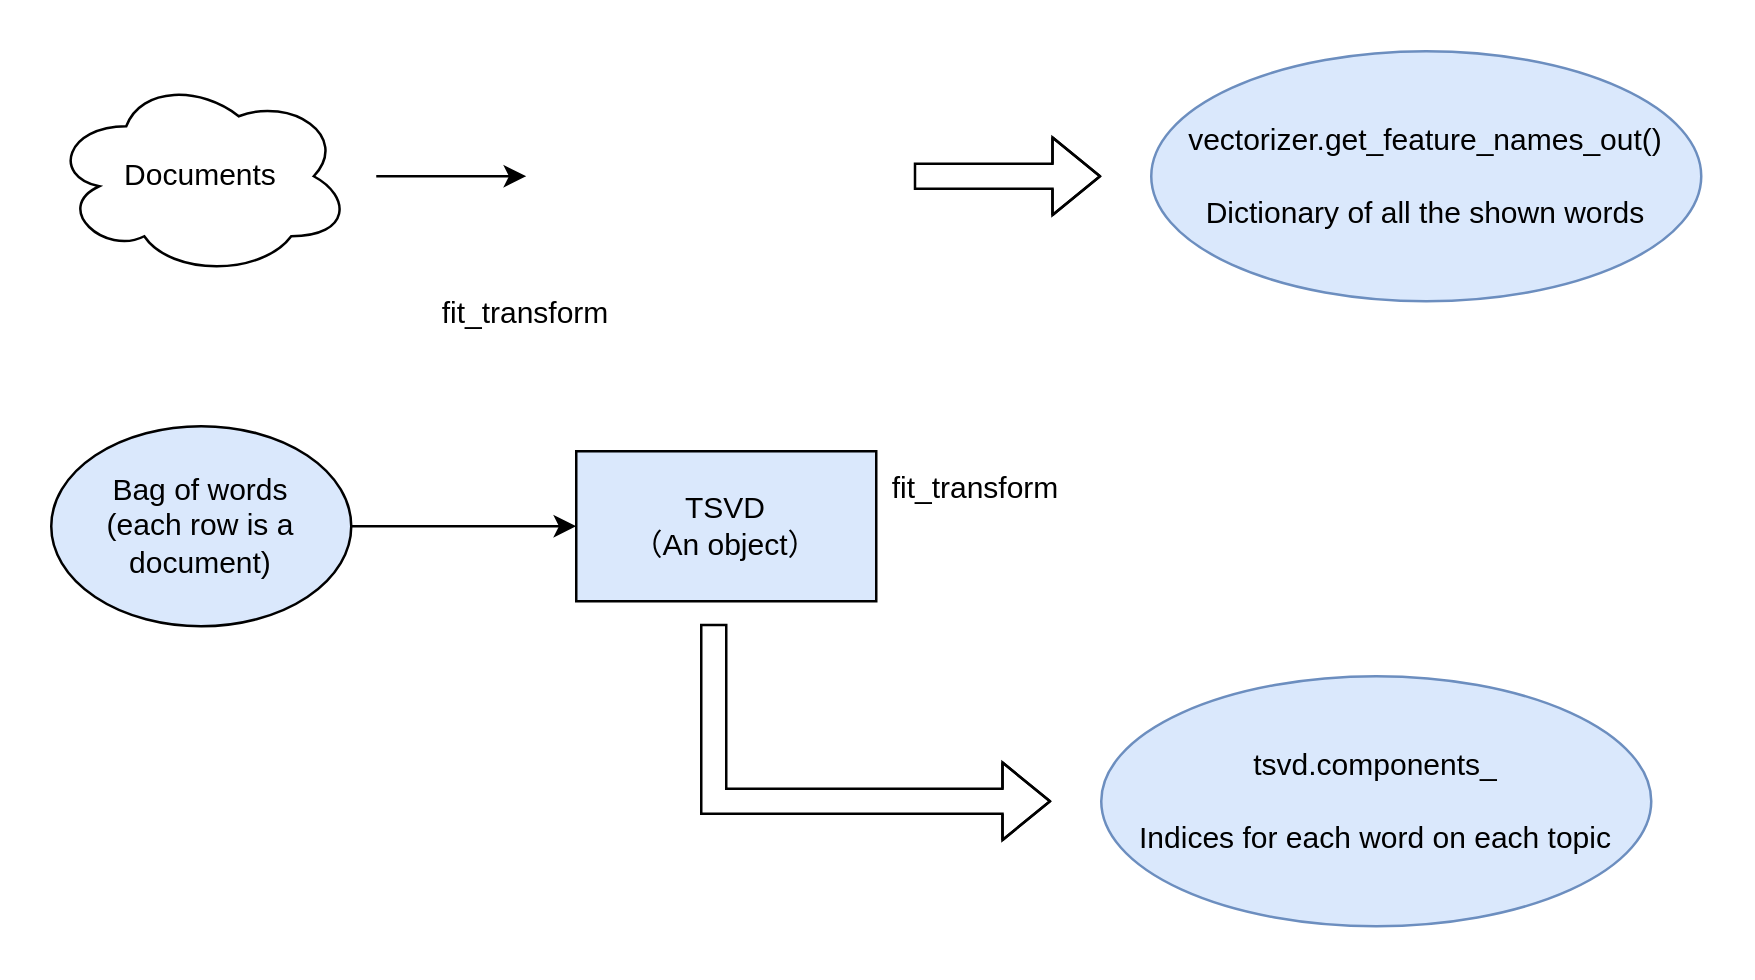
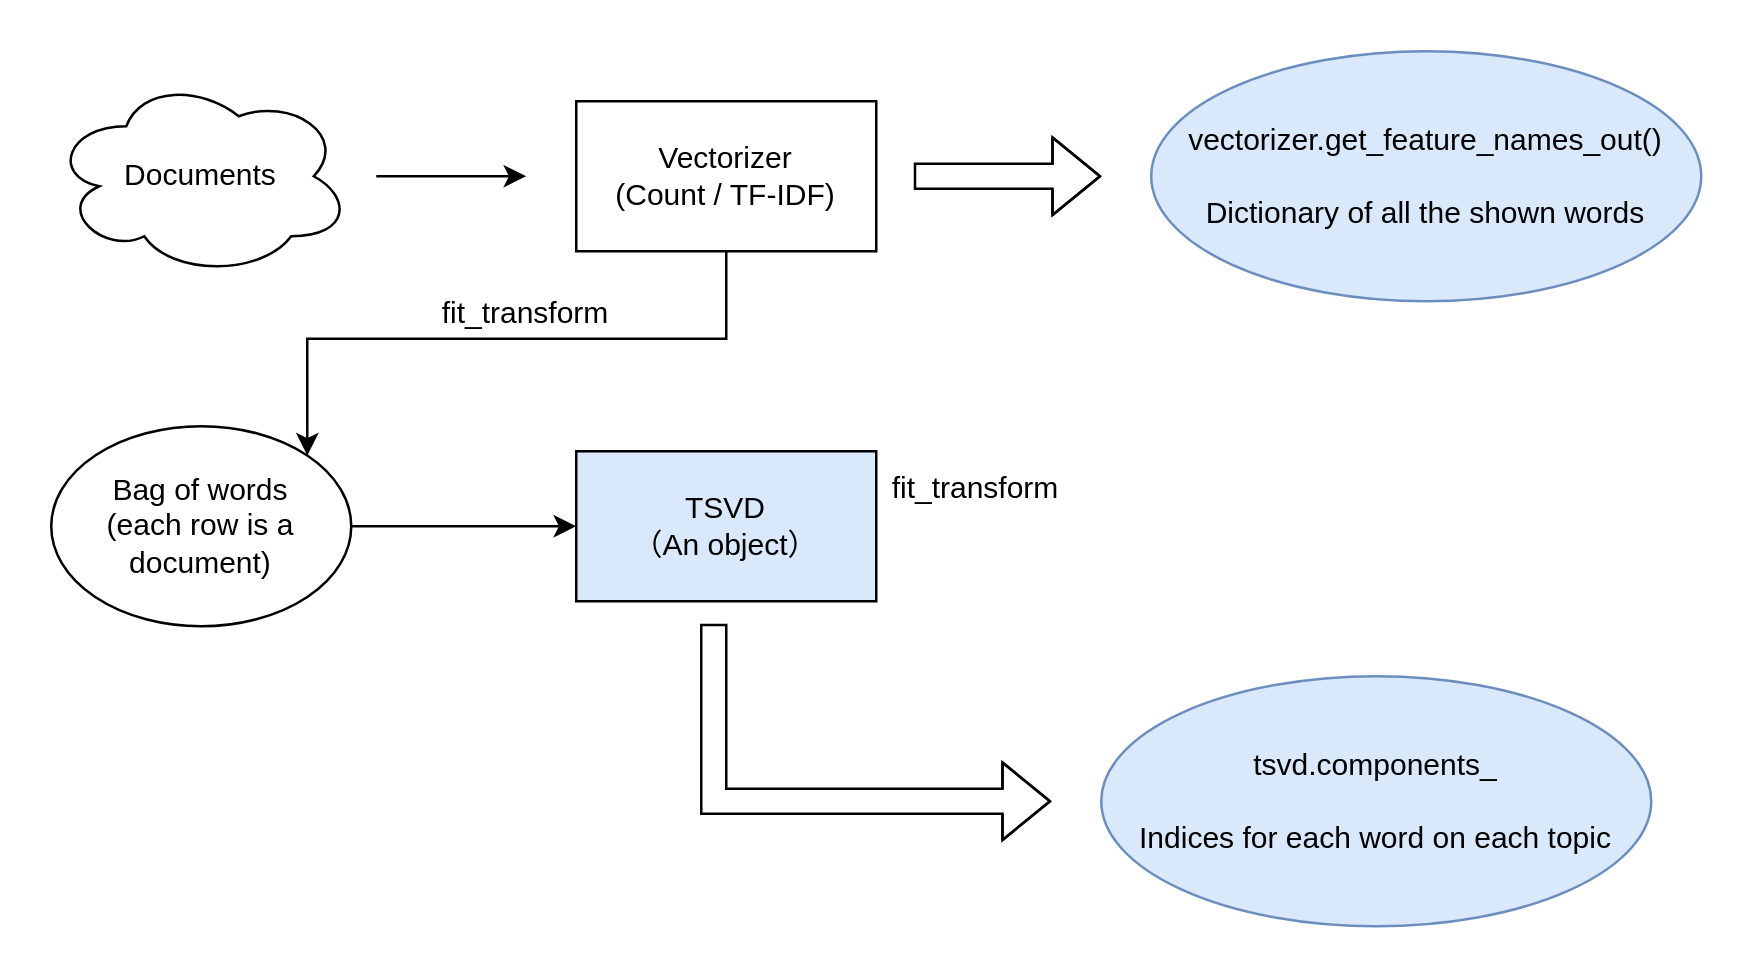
node "Vectorizer (Count / TF-IDF)": added
edge "Vectorizer (Count / TF-IDF)" -> "Bag of words (each row is a document)": added
node "Bag of words (each row is a document)": fillcolor #dae8fc -> #ffffff
